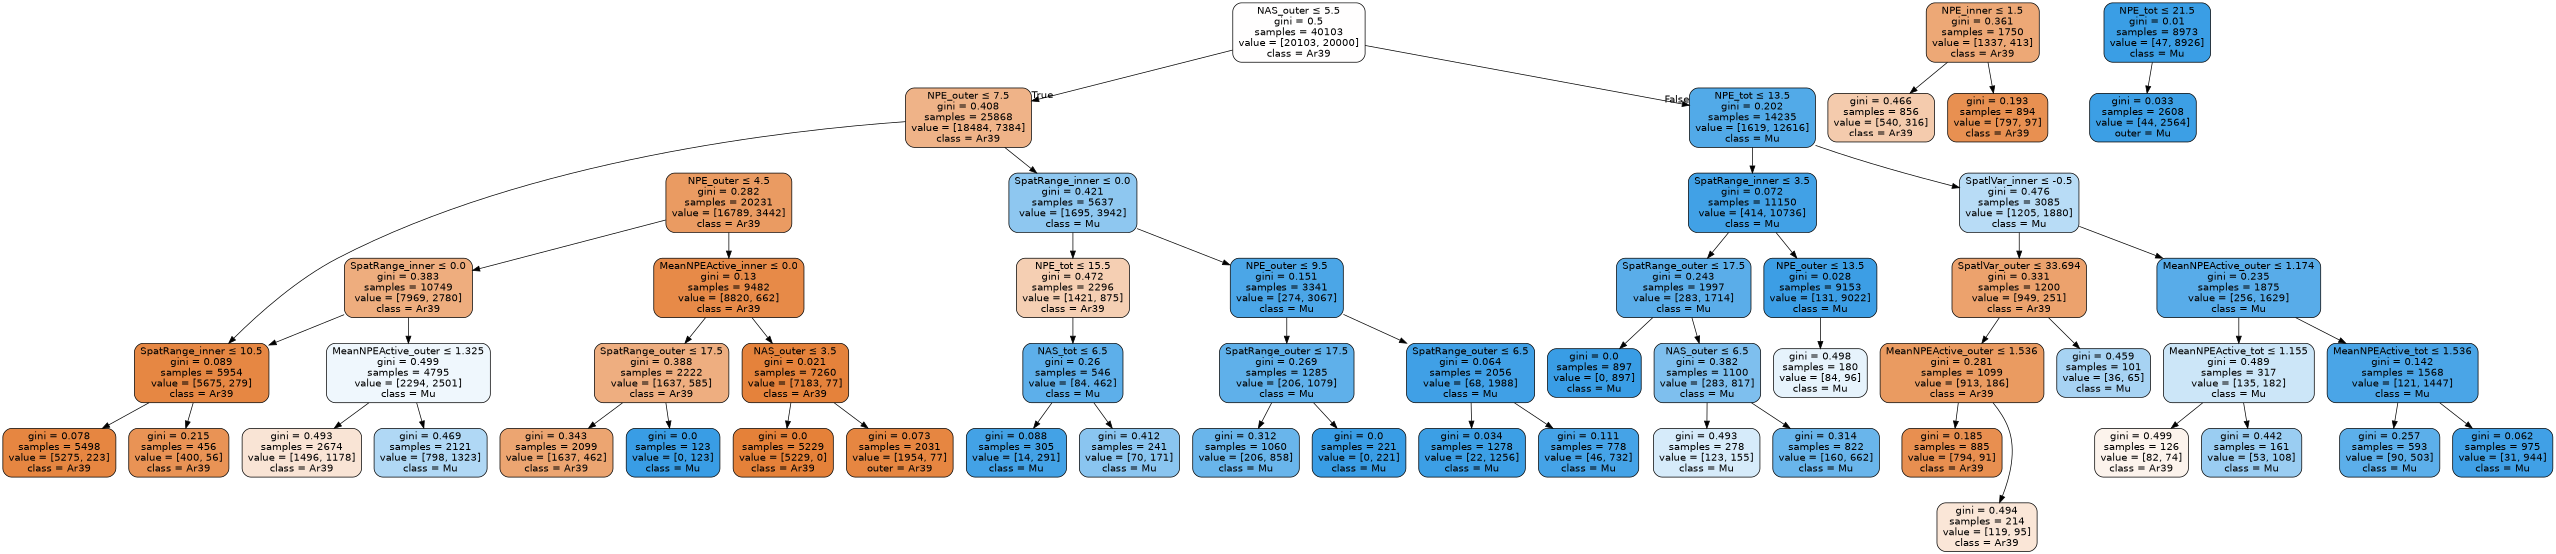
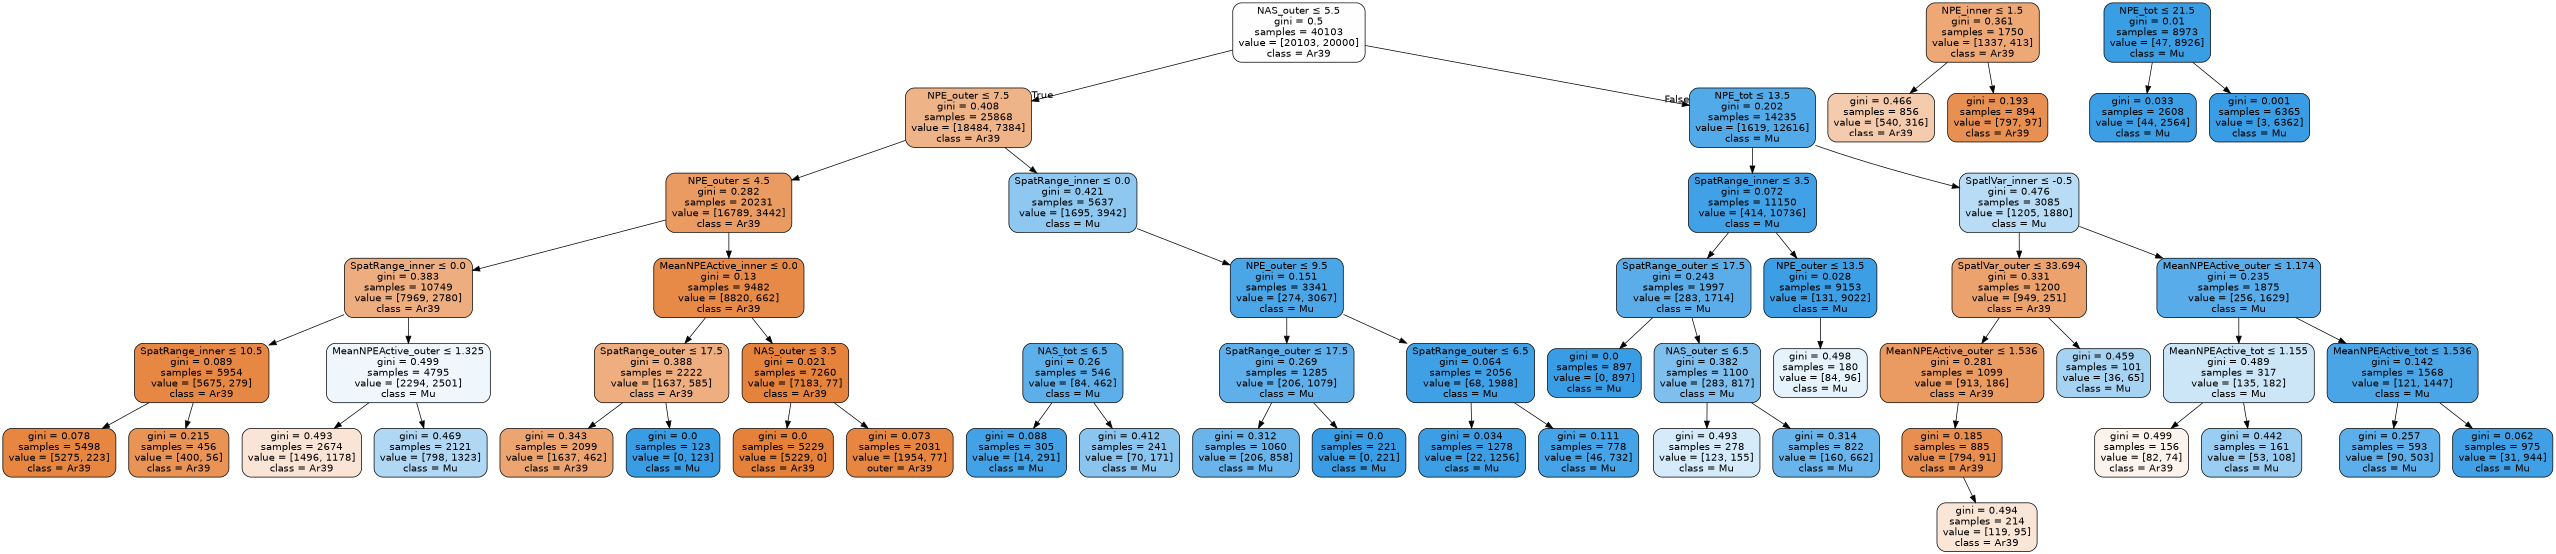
node "gini = 0.001": added
node "gini = 0.033": text "outer = Mu" -> "class = Mu"
edge "NPE_outer ≤ 7.5" -> "SpatRange_inner ≤ 10.5": now "NPE_outer ≤ 7.5" -> "NPE_outer ≤ 4.5"
node "NPE_tot ≤ 15.5": removed
node "gini = 0.499": text "samples = 126" -> "samples = 156"
edge "MeanNPEActive_outer ≤ 1.536" -> "gini = 0.494": now "gini = 0.185" -> "gini = 0.494"
